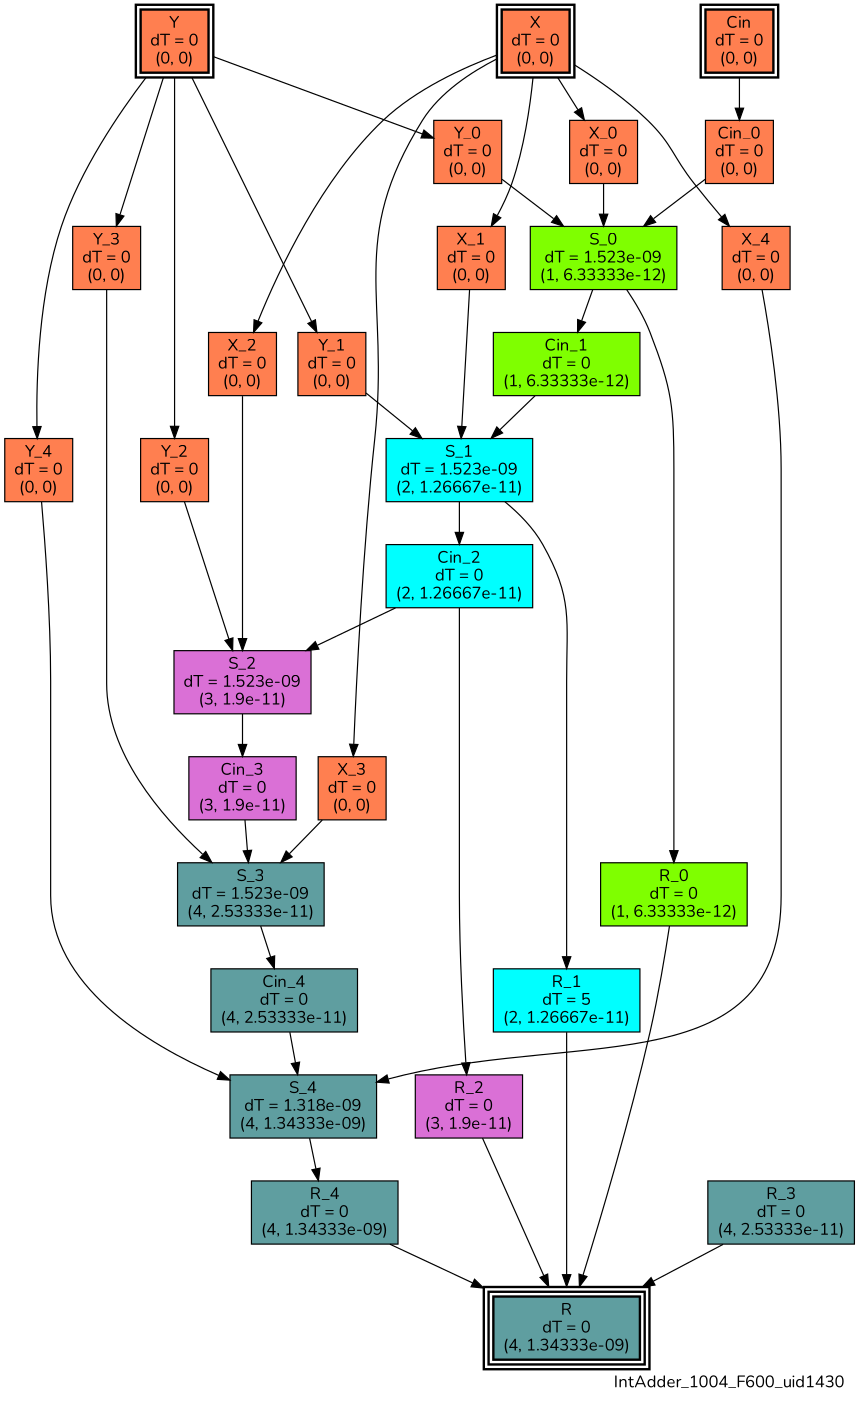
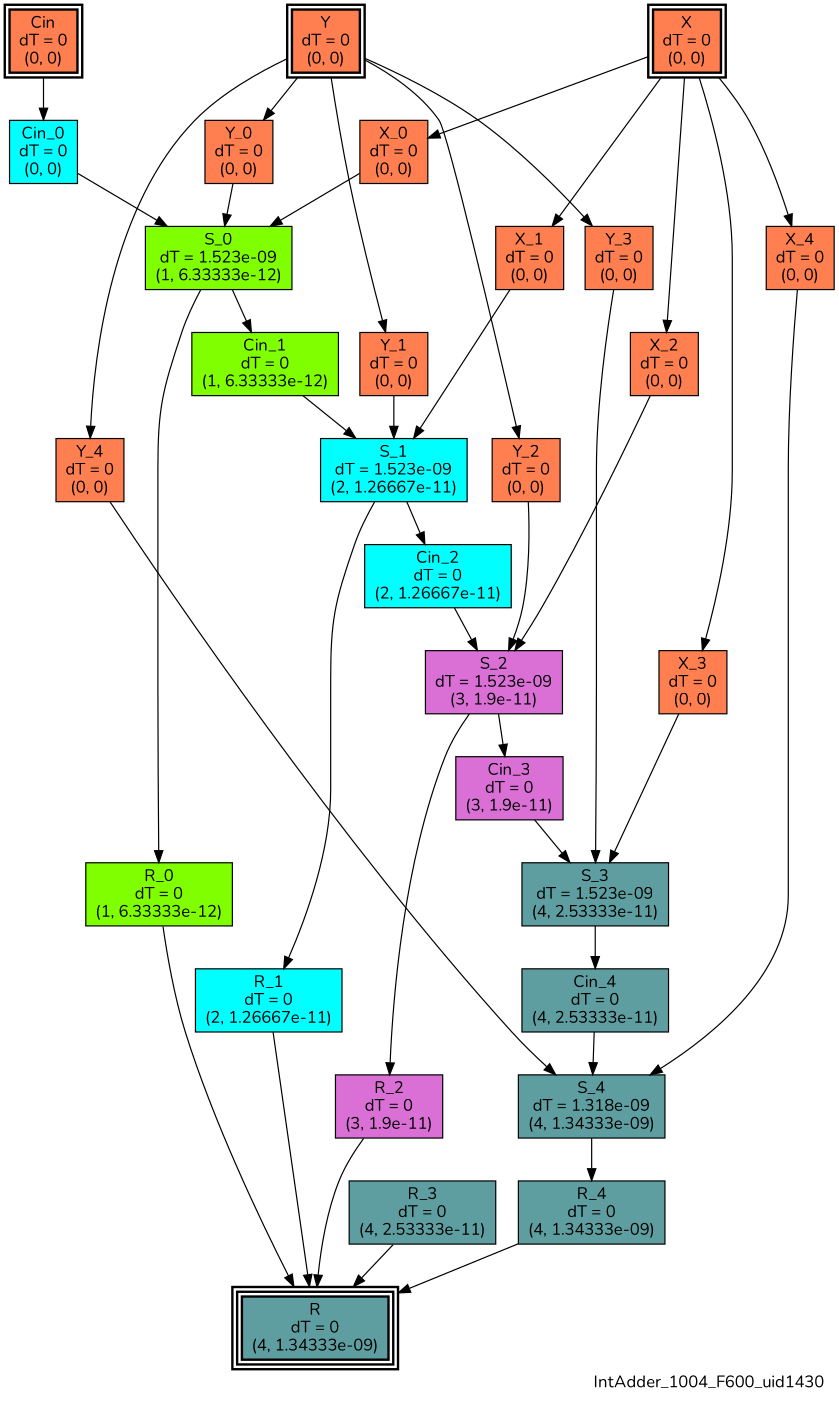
node "Cin_0 dT = 0 (0, 0)": fillcolor coral -> cyan
edge "Cin_2 dT = 0 (2, 1.26667e-11)" -> "R_2 dT = 0 (3, 1.9e-11)": now "S_2 dT = 1.523e-09 (3, 1.9e-11)" -> "R_2 dT = 0 (3, 1.9e-11)"
node "R_1 dT = 5 (2, 1.26667e-11)": label "R_1 dT = 5 (2, 1.26667e-11)" -> "R_1 dT = 0 (2, 1.26667e-11)"
